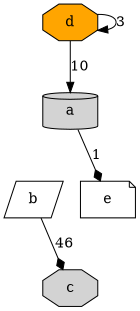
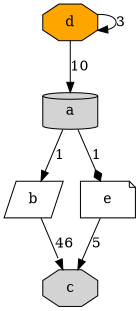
edge "a" -> "b": added, label "1"
edge "b" -> "c": arrowhead diamond -> normal
edge "e" -> "c": added, label "5"
